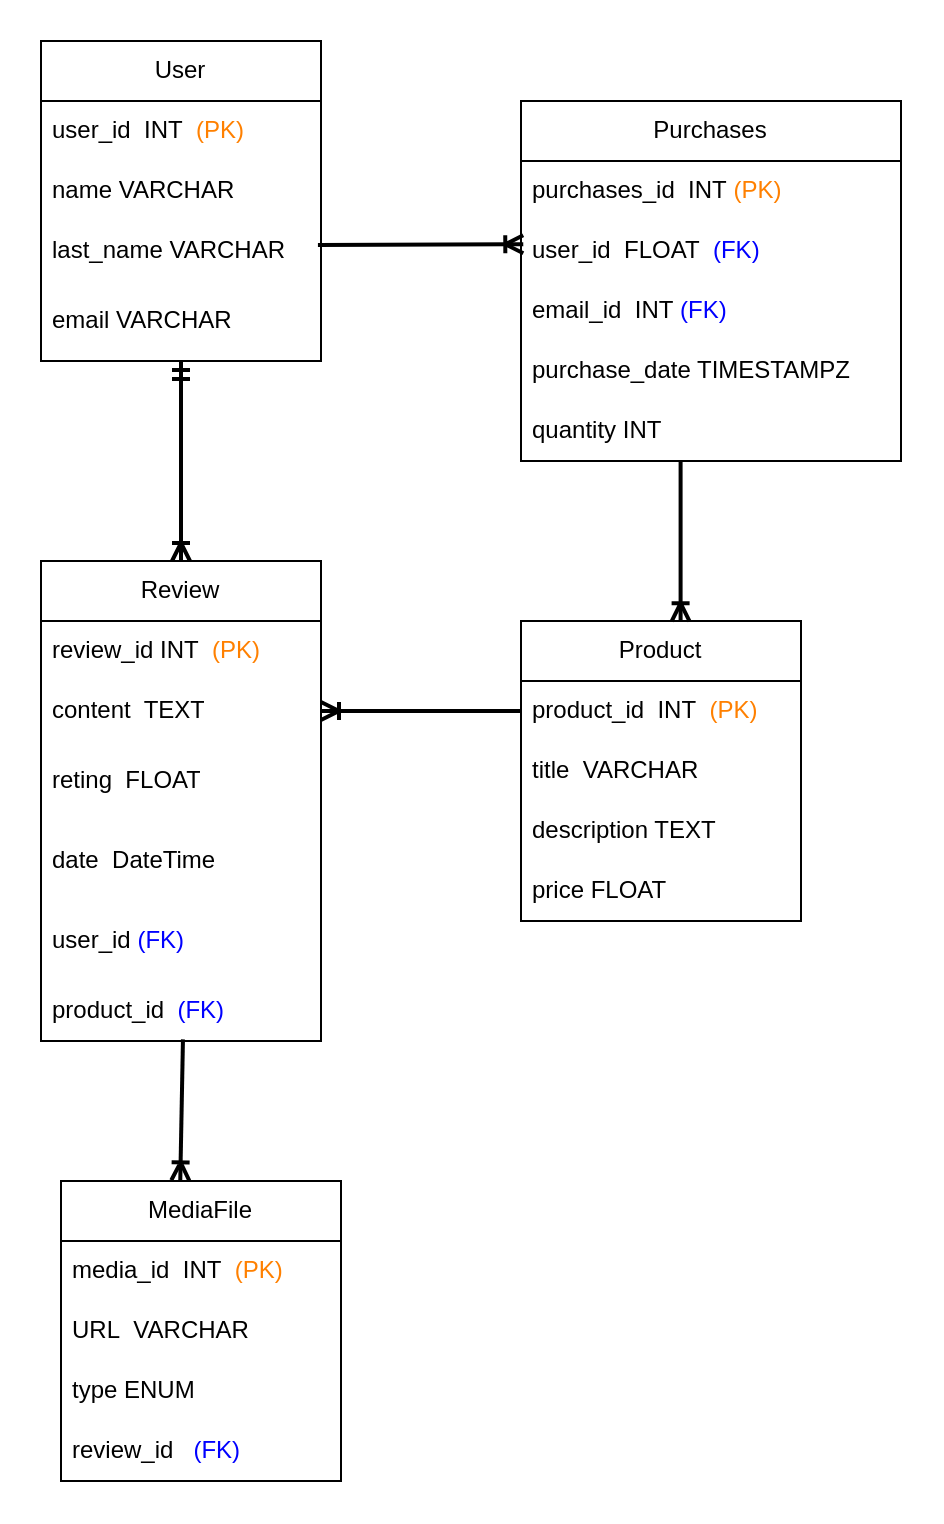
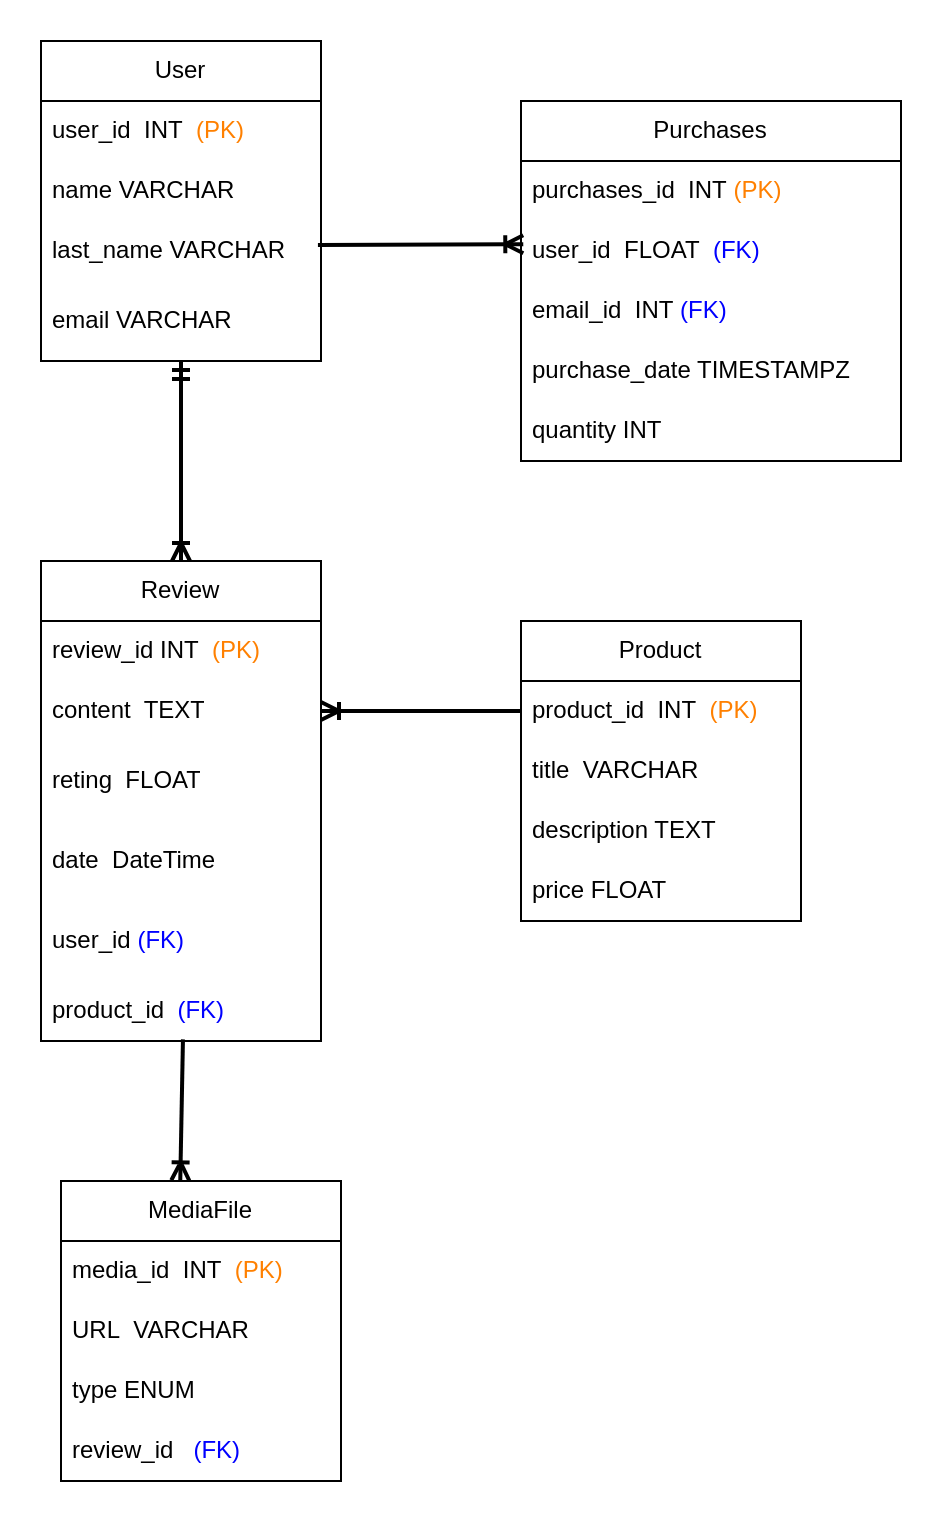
edge "quantity INT" -> "Product": removed
